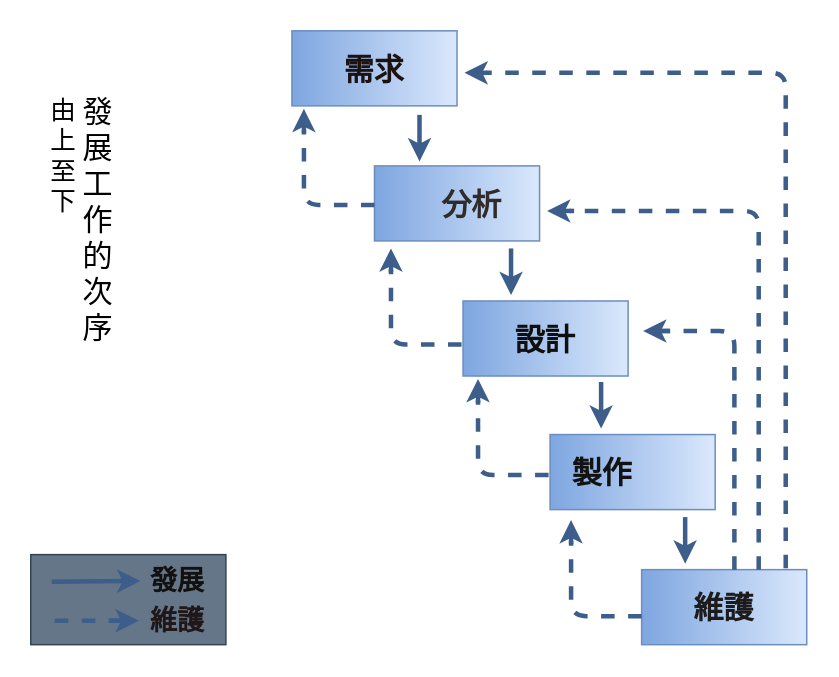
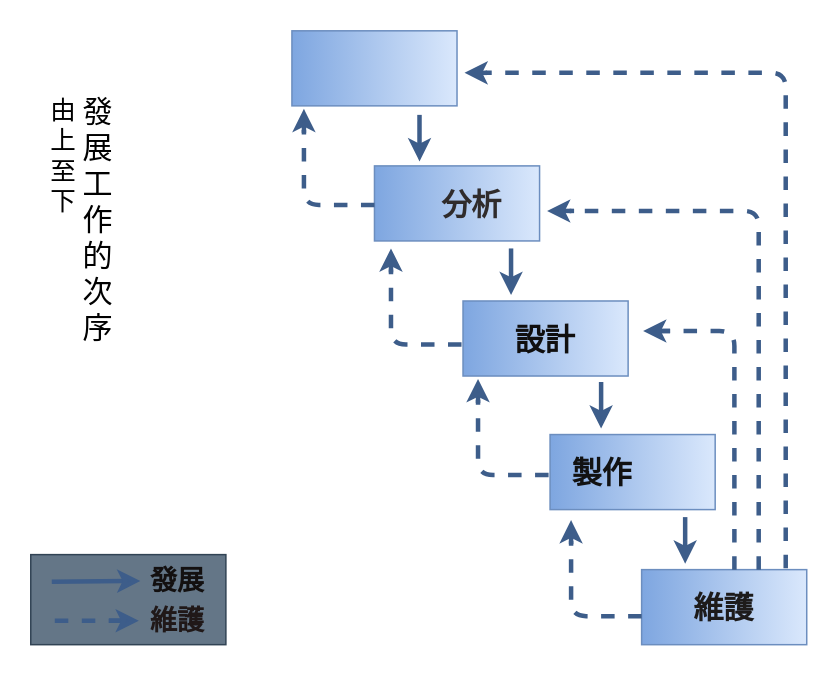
node "需求": removed
